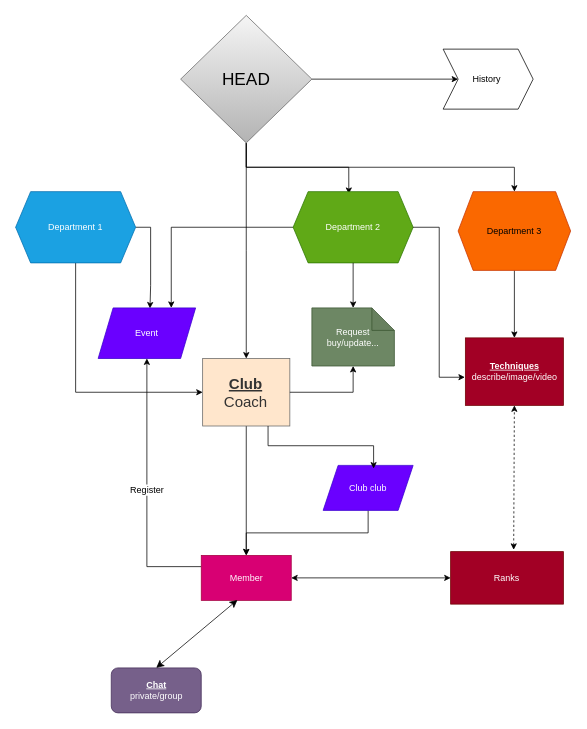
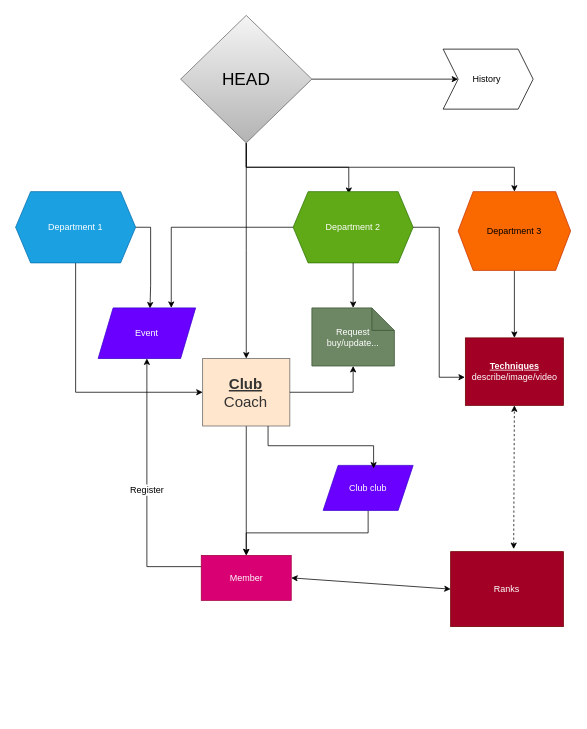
node "Ranks": size 113x53 -> 113x75
edge "Member" -- "Chat private/group": removed
node "Chat private/group": removed
